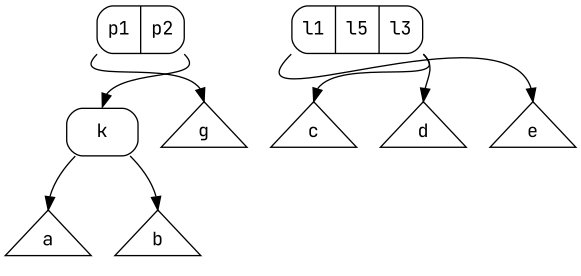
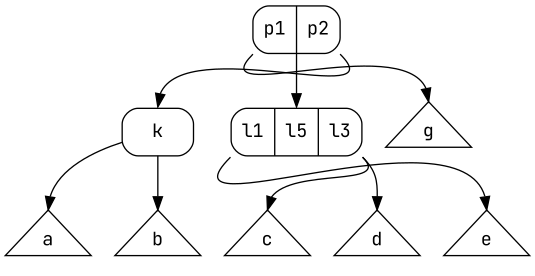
edge "p1" -> "l1": added
